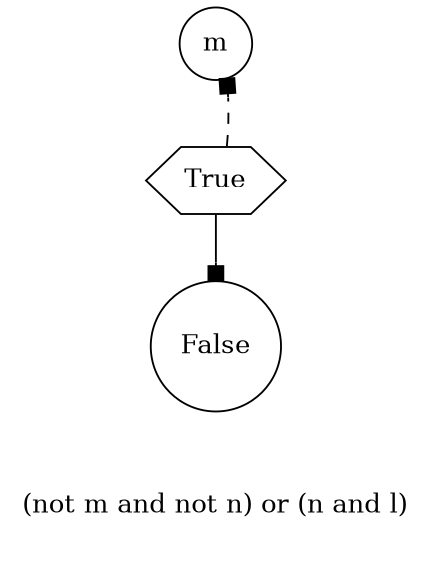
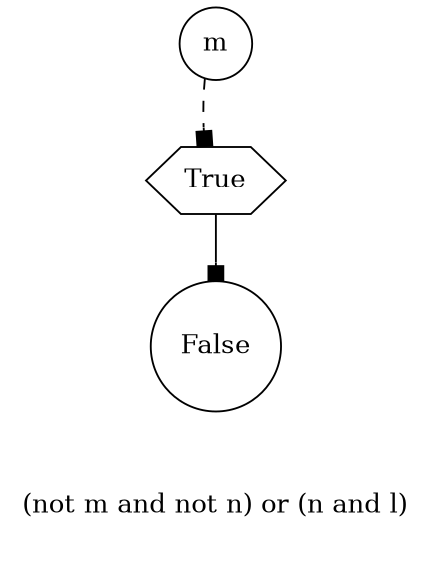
edge "True" -> "m": reversed
